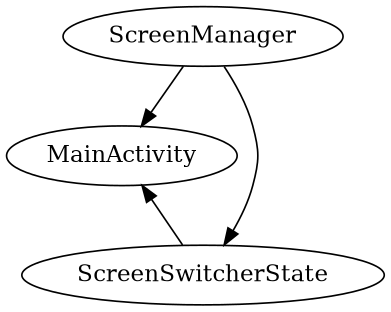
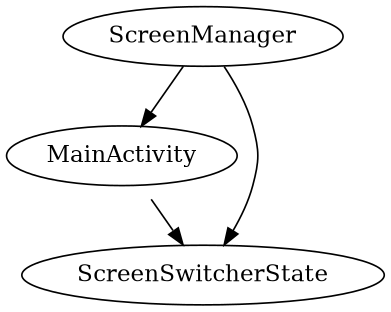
edge "ScreenSwitcherState" -> "MainActivity": reversed
